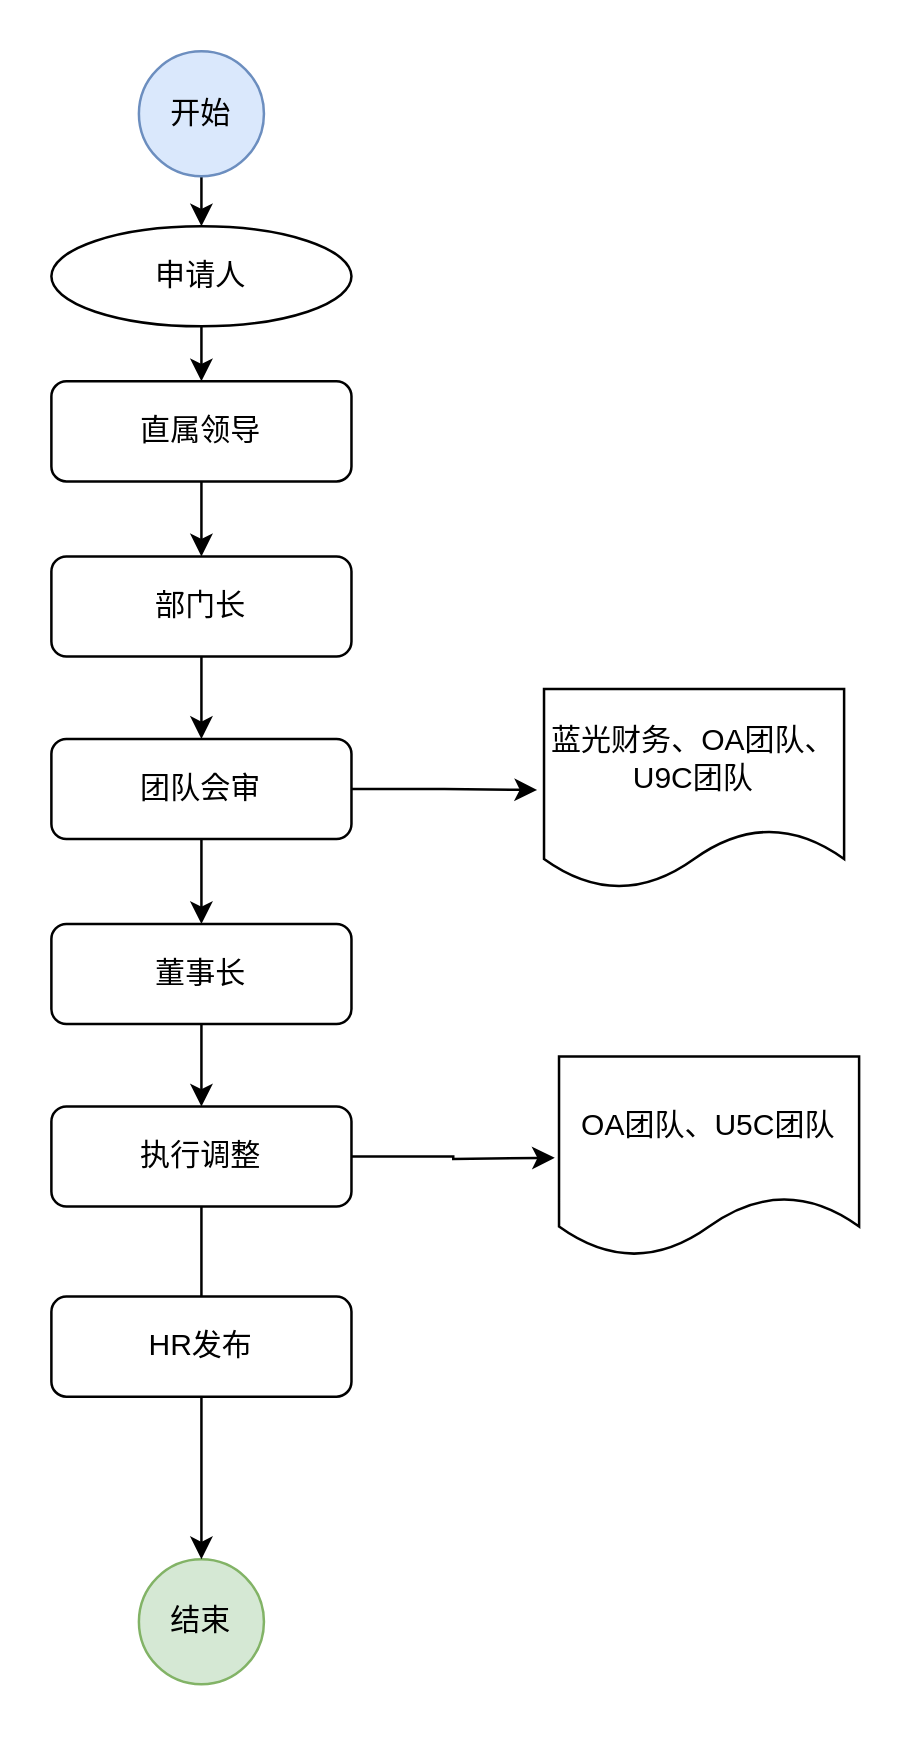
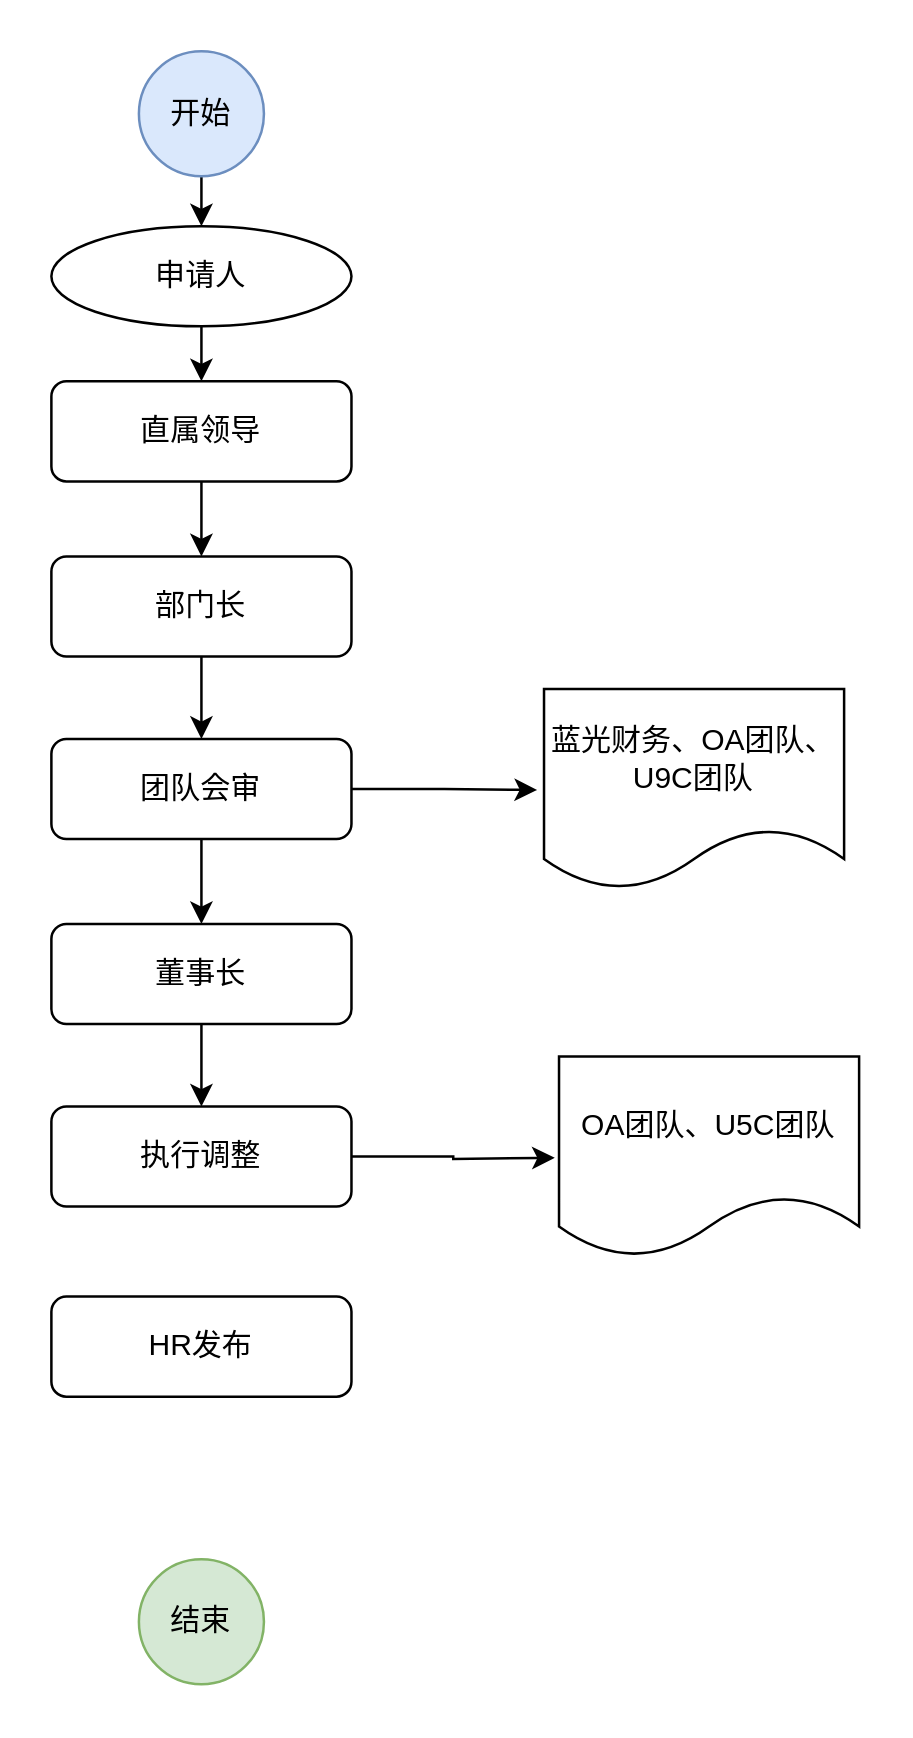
edge "执行调整" -> "结束": removed
